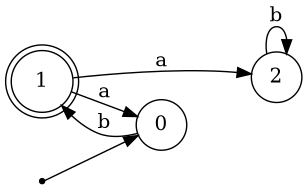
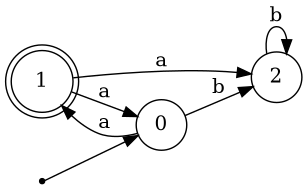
edge "0" -> "2": added, label "b"
edge "0" -> "1": label "b" -> "a"
